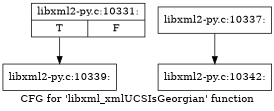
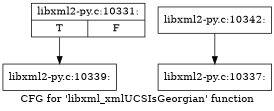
edge "libxml2-py.c:10337:" -> "libxml2-py.c:10342:": reversed
